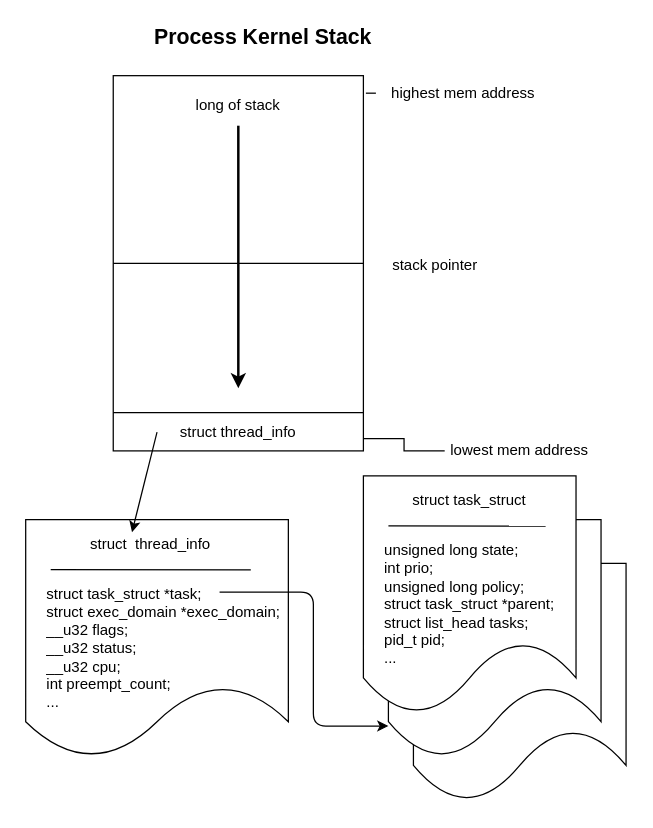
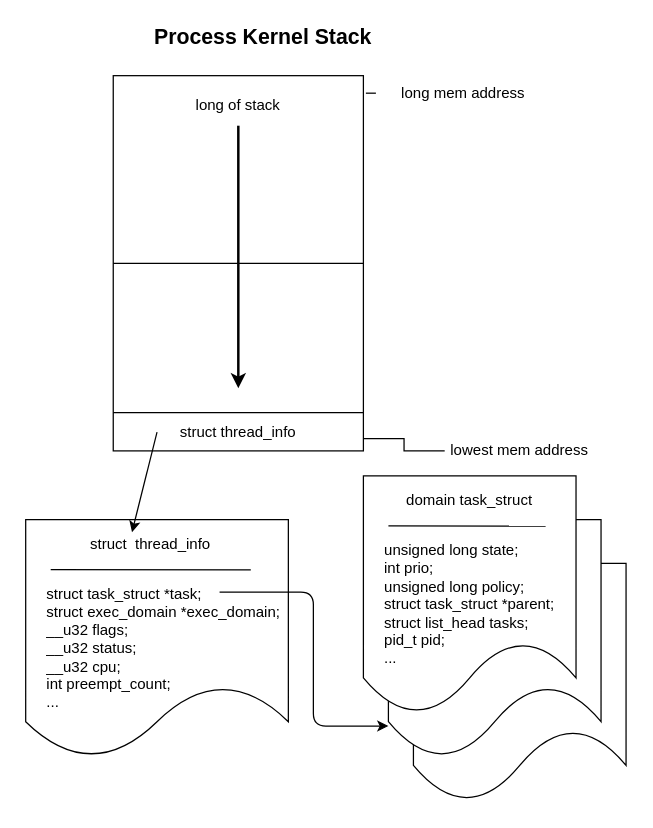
node "highest mem address": label "highest mem address" -> "long mem address"
node "stack pointer": removed
node "struct task_struct": label "struct task_struct" -> "domain task_struct"
